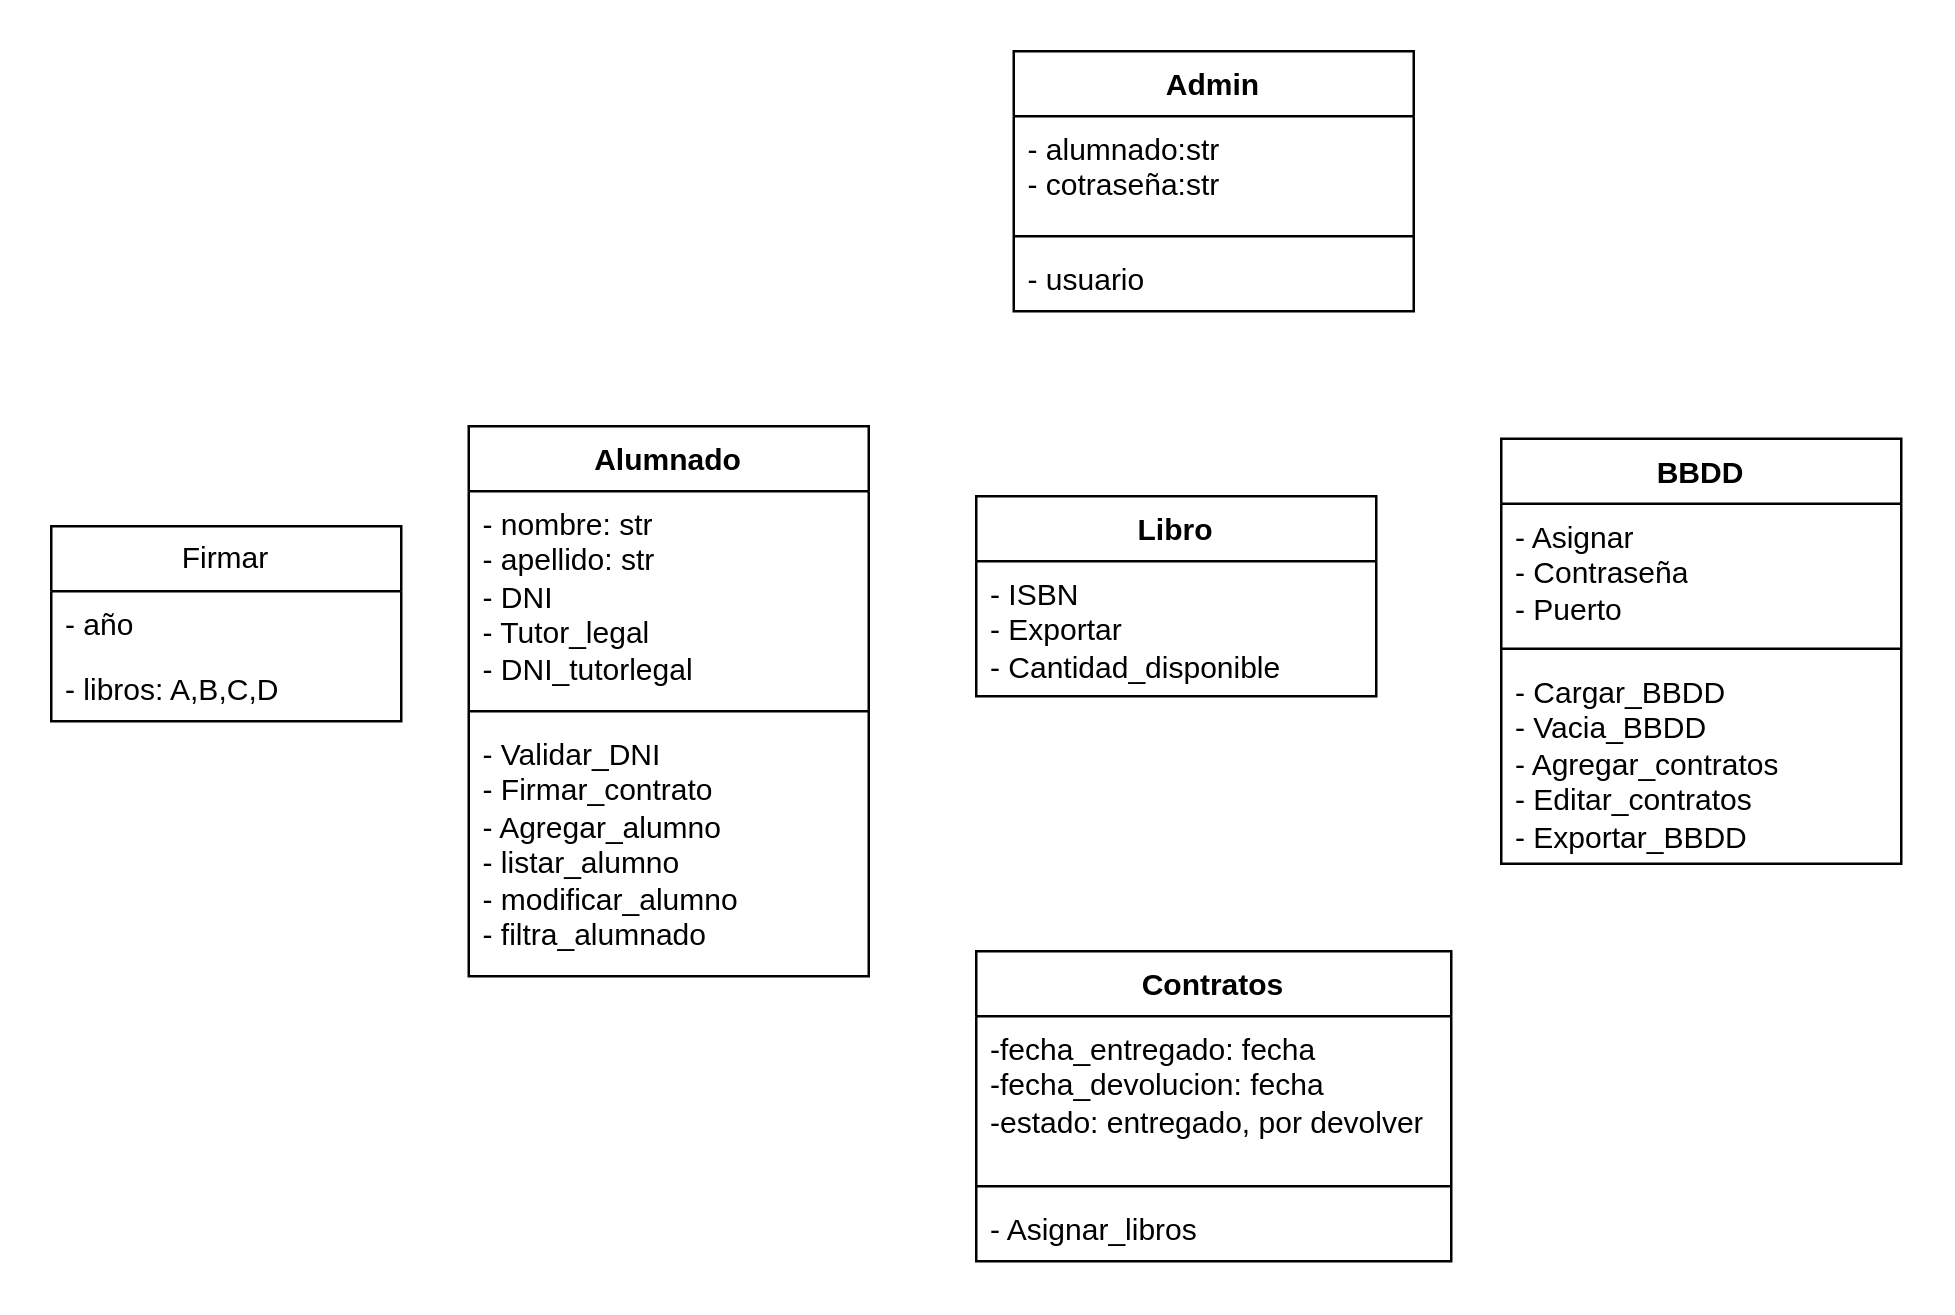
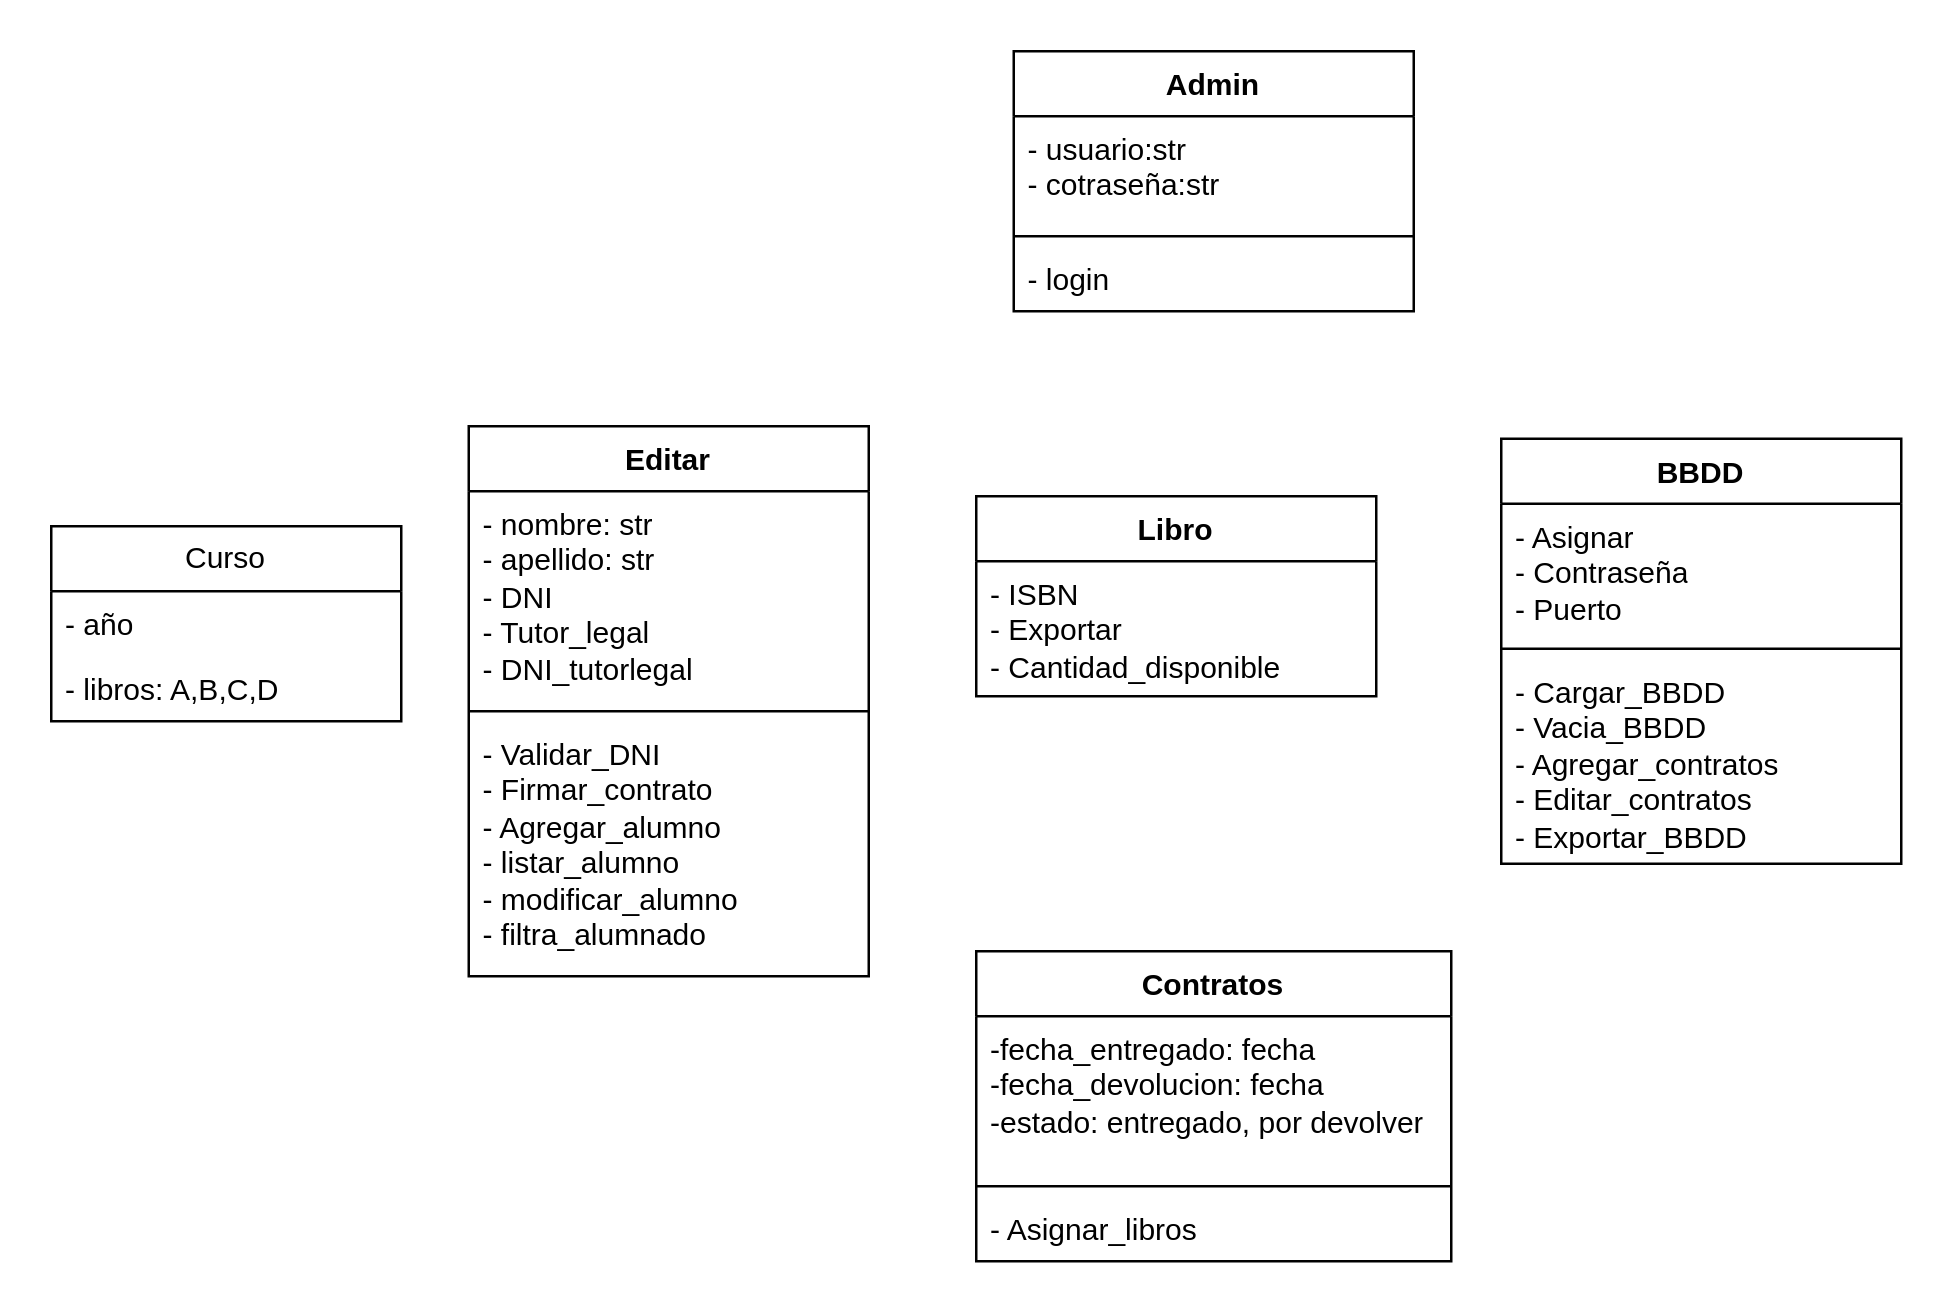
node "- alumnado:str - cotraseña:str": label "- alumnado:str - cotraseña:str" -> "- usuario:str - cotraseña:str"
node "- usuario": label "- usuario" -> "- login"
node "Alumnado": label "Alumnado" -> "Editar"
node "Firmar": label "Firmar" -> "Curso"
